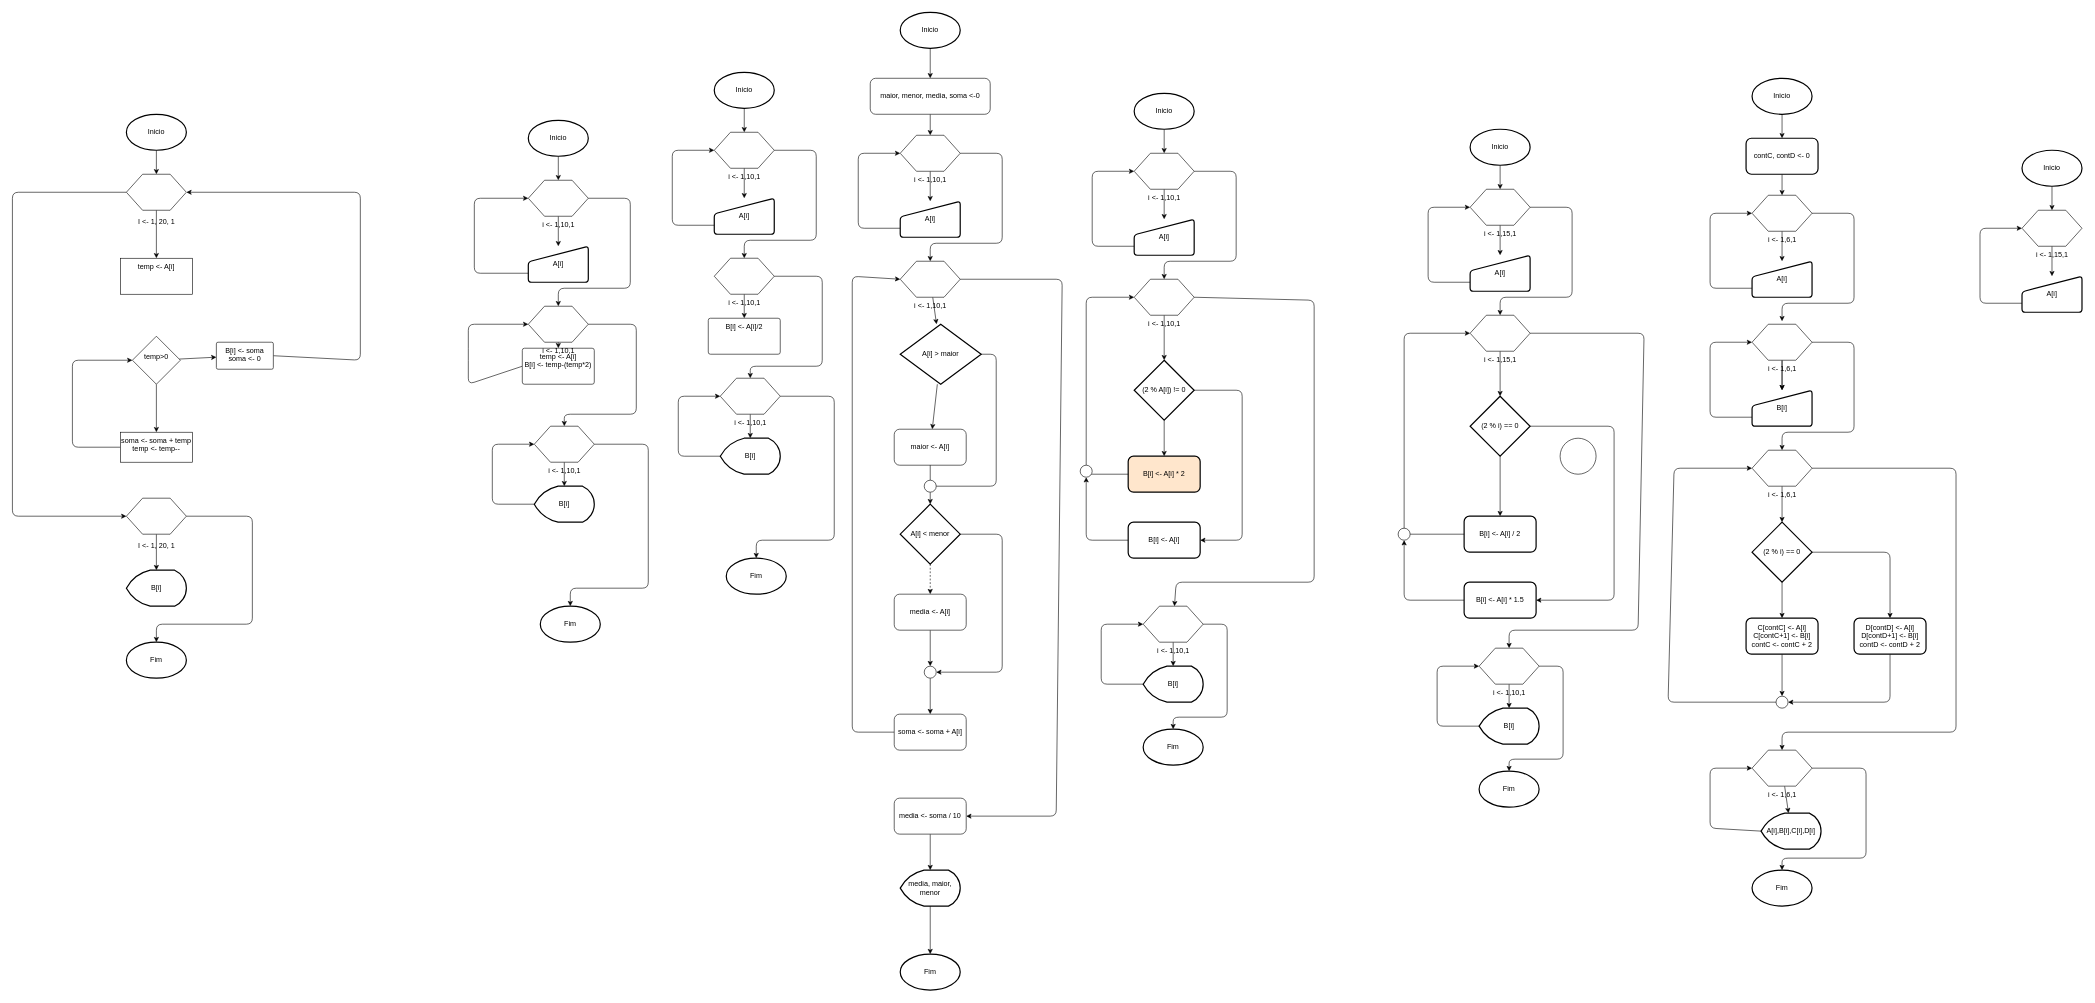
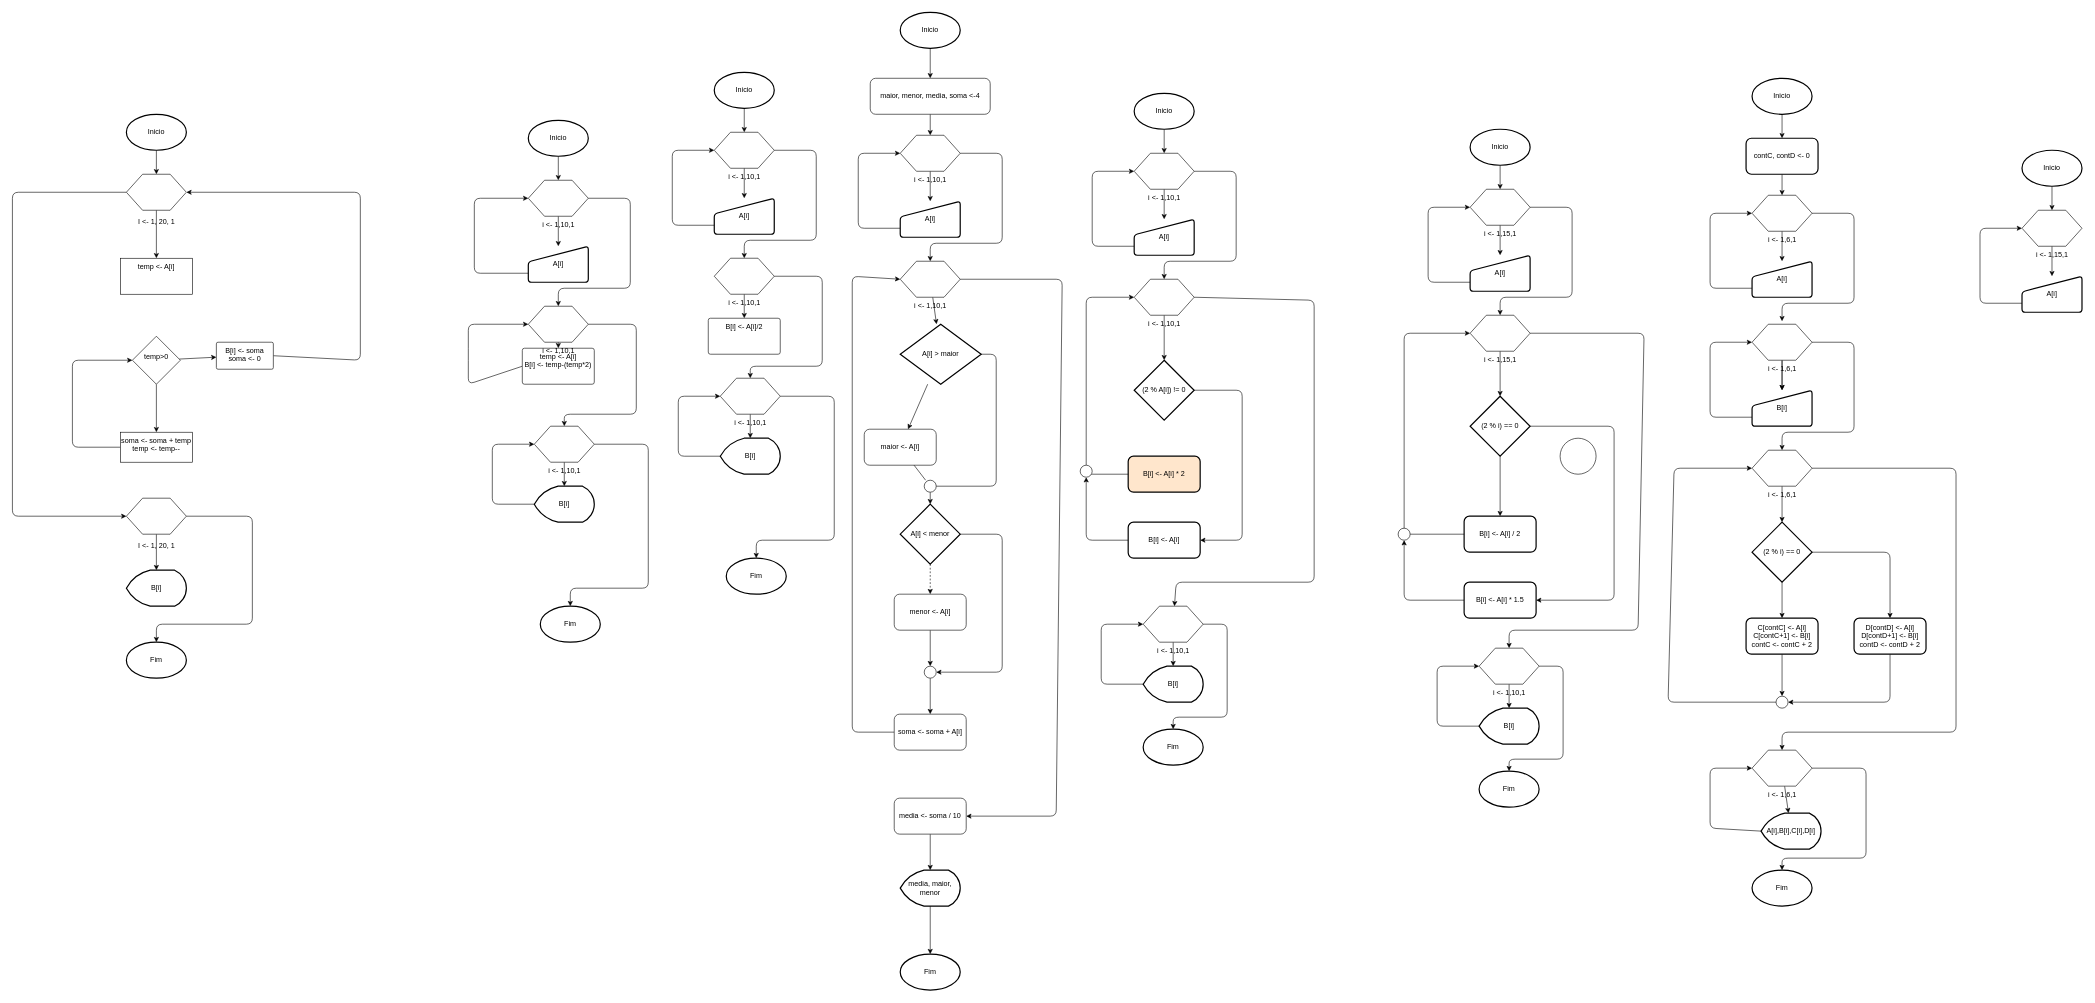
node "maior, menor, media, soma <-0": label "maior, menor, media, soma <-0" -> "maior, menor, media, soma <-4"
node "maior <- A[i]": moved (930, 447) -> (900, 447)
edge "(2 % A[i]) != 0" -> "B[i] <- A[i] * 2": removed
node "media <- A[i]": label "media <- A[i]" -> "menor <- A[i]"
